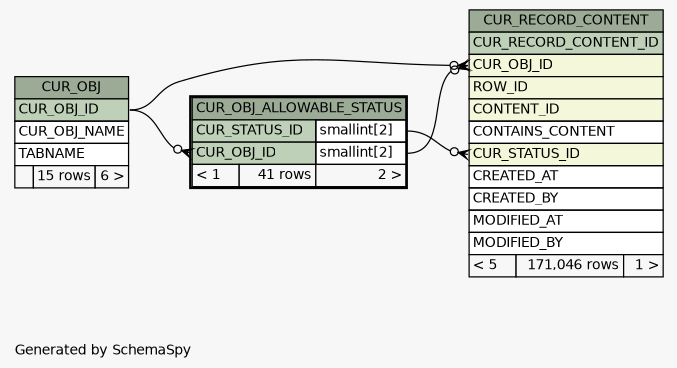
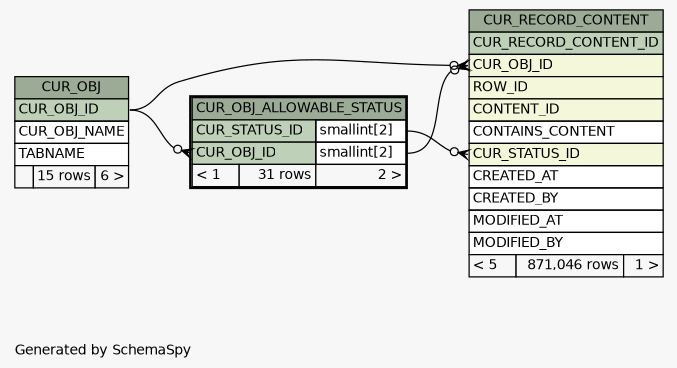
node "CUR_OBJ_ALLOWABLE_STATUS": text "41 rows" -> "31 rows"
node "CUR_RECORD_CONTENT": text "171,046 rows" -> "871,046 rows"
